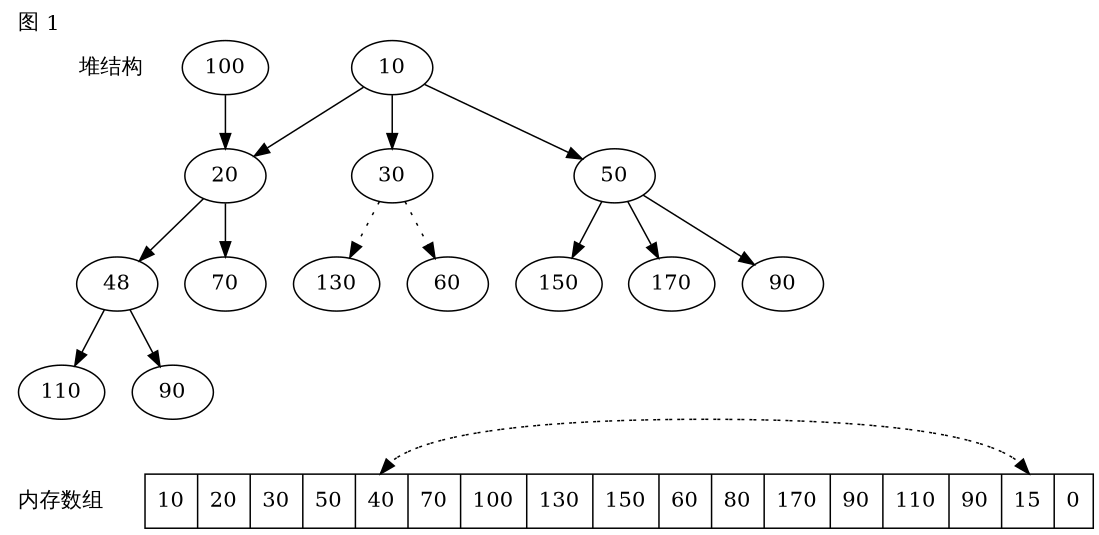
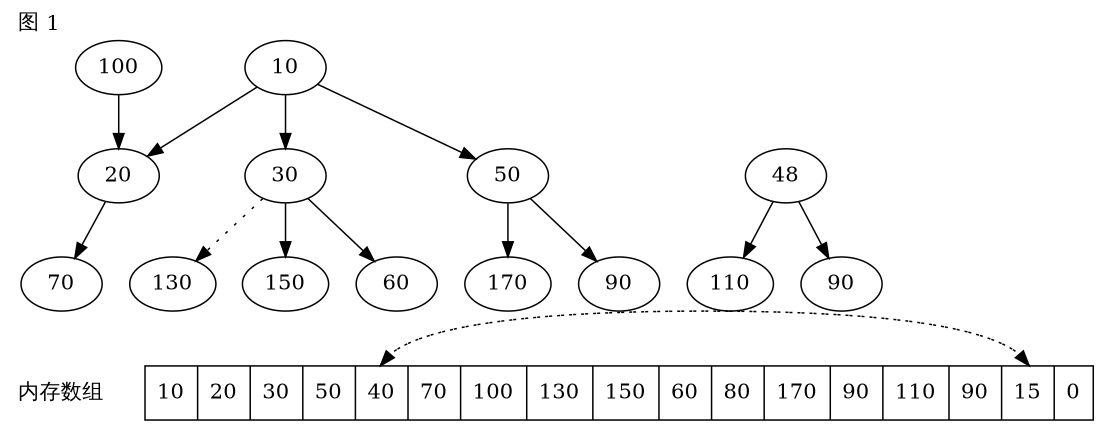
node "堆结构": removed
edge "30" -> "60": style dotted -> solid
edge "50" -> "150": now "30" -> "150"
edge "20" -> "48": removed
